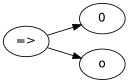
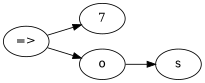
node "0": label "0" -> "7"
node "s": added
